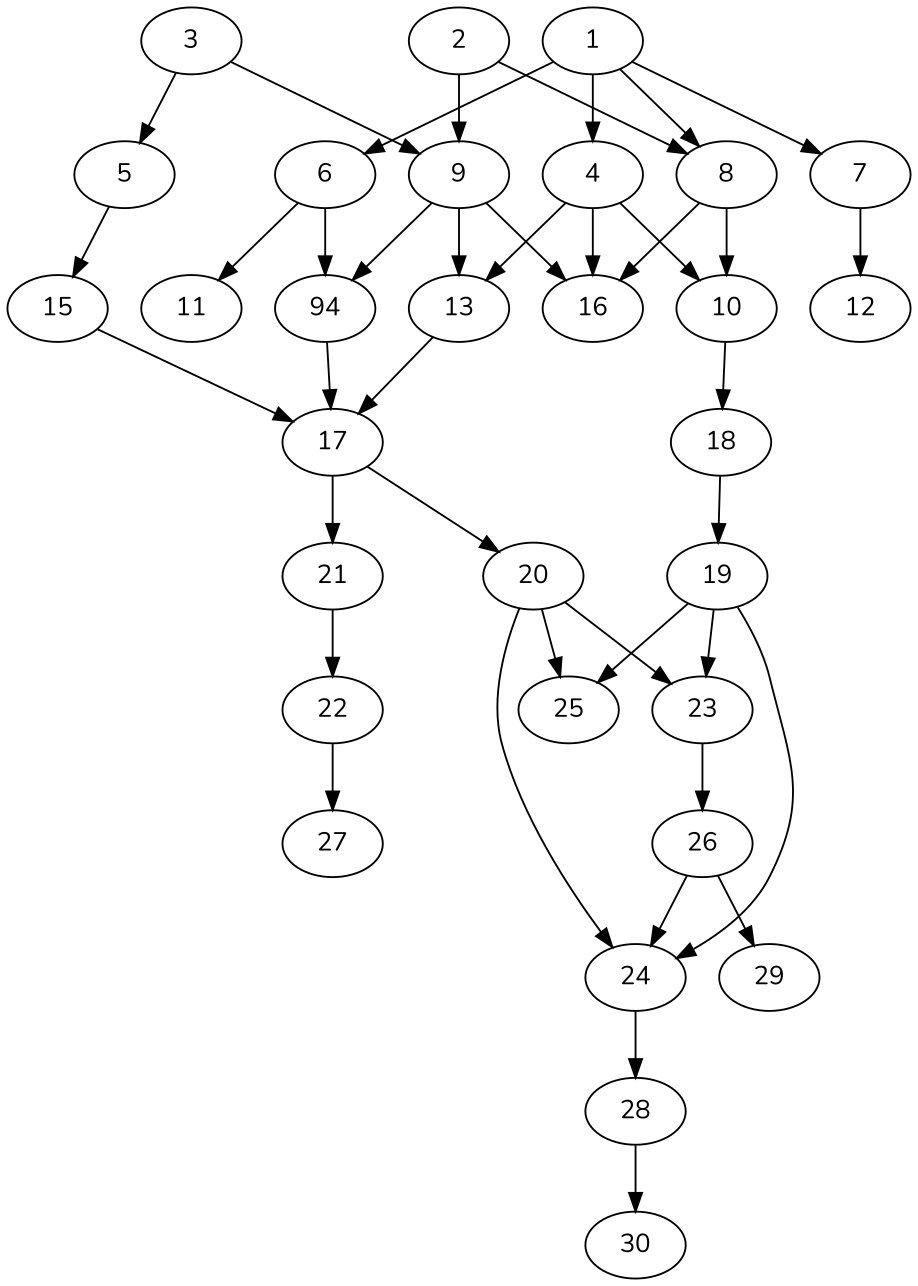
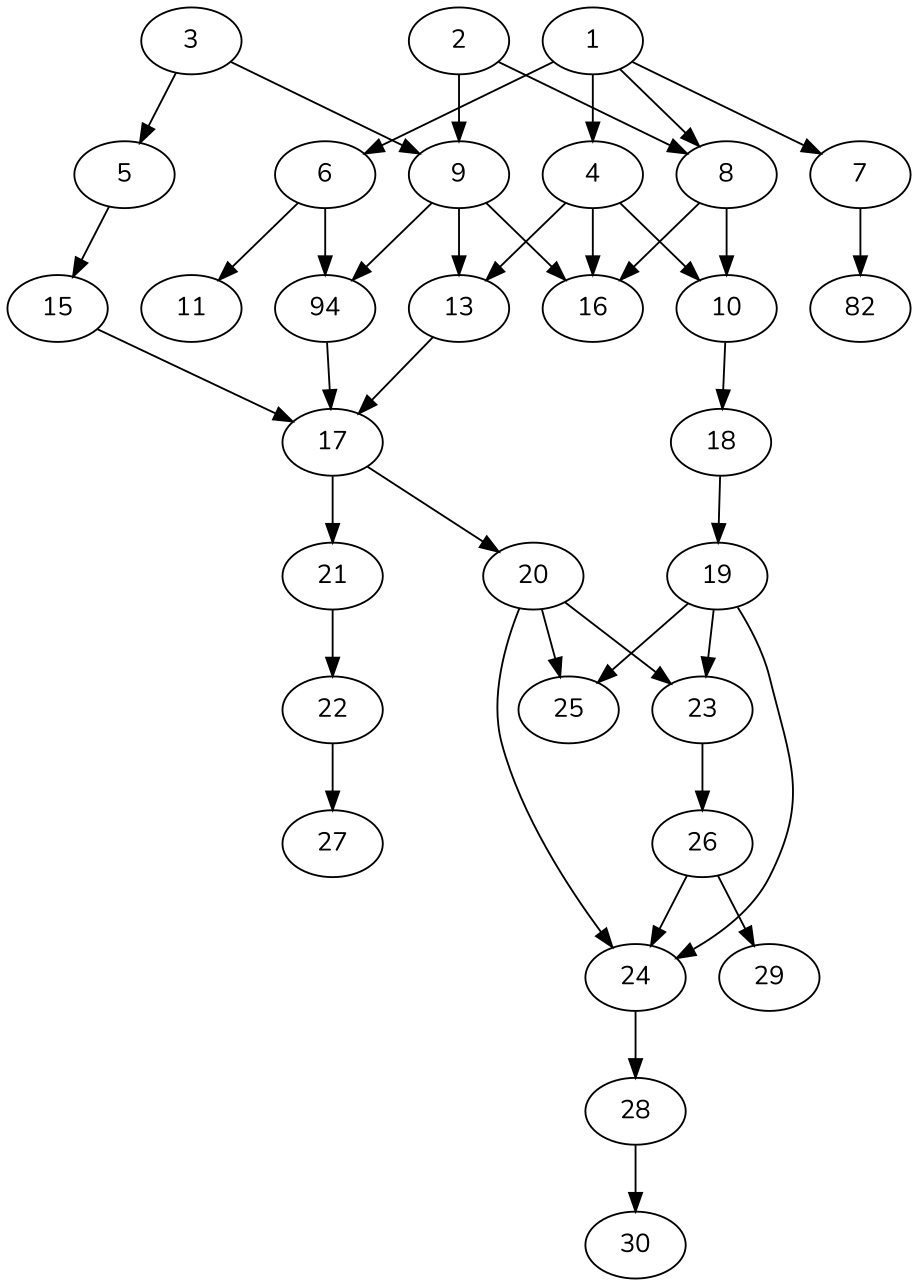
node "12": label "12" -> "82"
